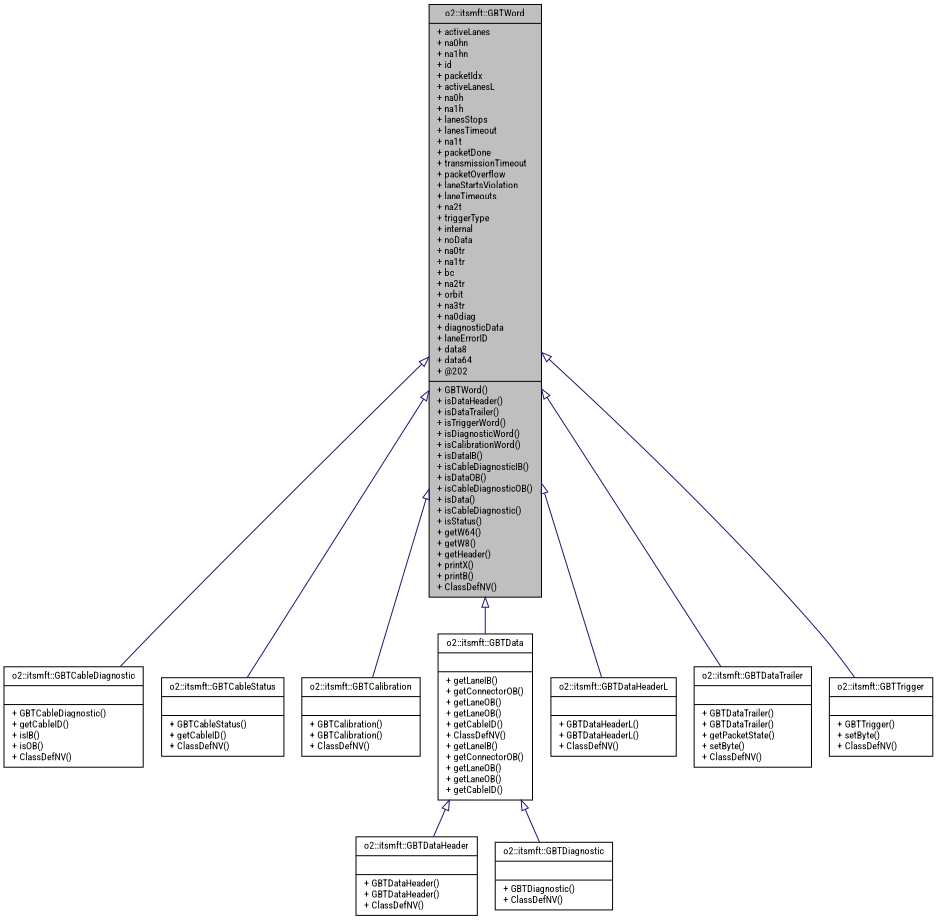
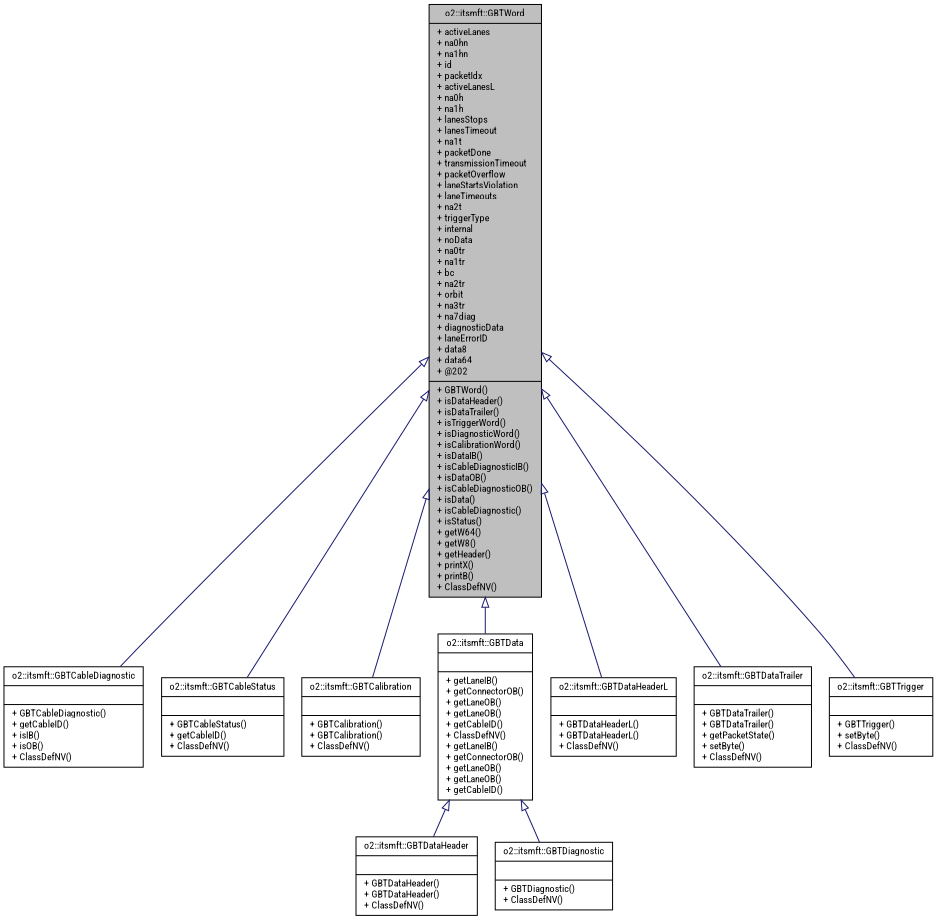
node "o2::itsmft::GBTWord": text "+ na0diag" -> "+ na7diag"
